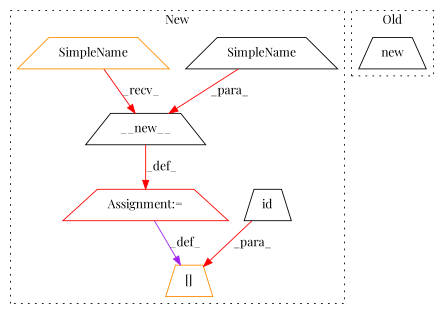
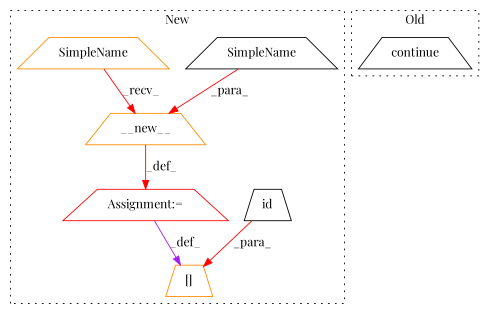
node "new": label "new" -> "continue"
node "__new__": color black -> darkorange
